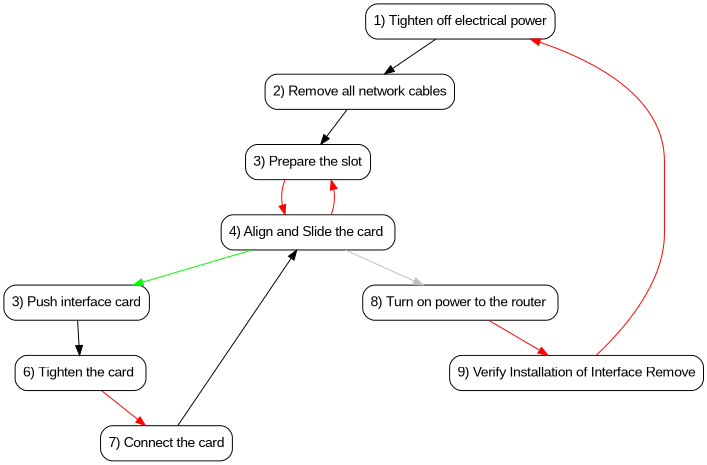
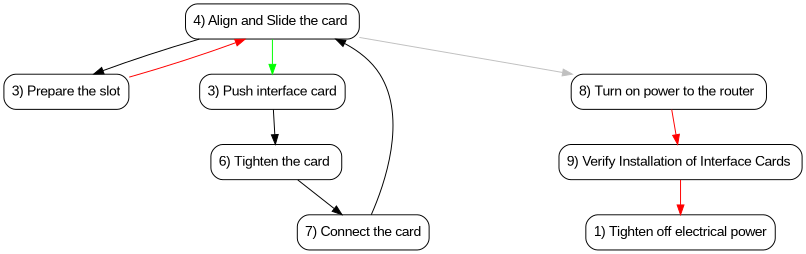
node "2) Remove all network cables": removed
edge "4) Align and Slide the card" -> "3) Prepare the slot": color red -> black
node "9) Verify Installation of Interface Remove": label "9) Verify Installation of Interface Remove" -> "9) Verify Installation of Interface Cards"
edge "6) Tighten the card" -> "7) Connect the card": color red -> black
